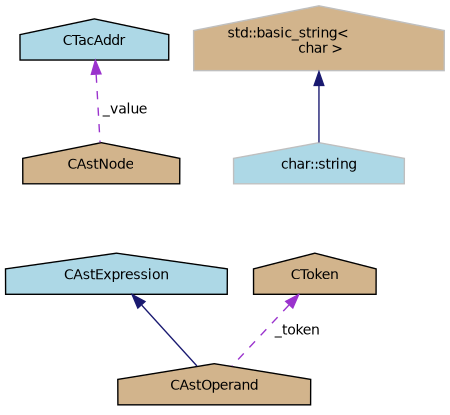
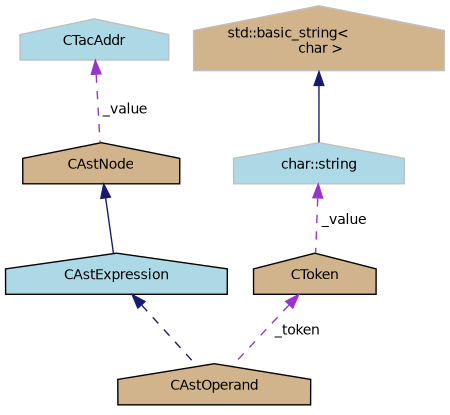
node "CTacAddr": color black -> grey75
edge "CAstExpression" -> "CAstNode": added
edge "CToken" -> "char::string": added, label "_value"
edge "CAstOperand" -> "CAstExpression": style solid -> dashed
